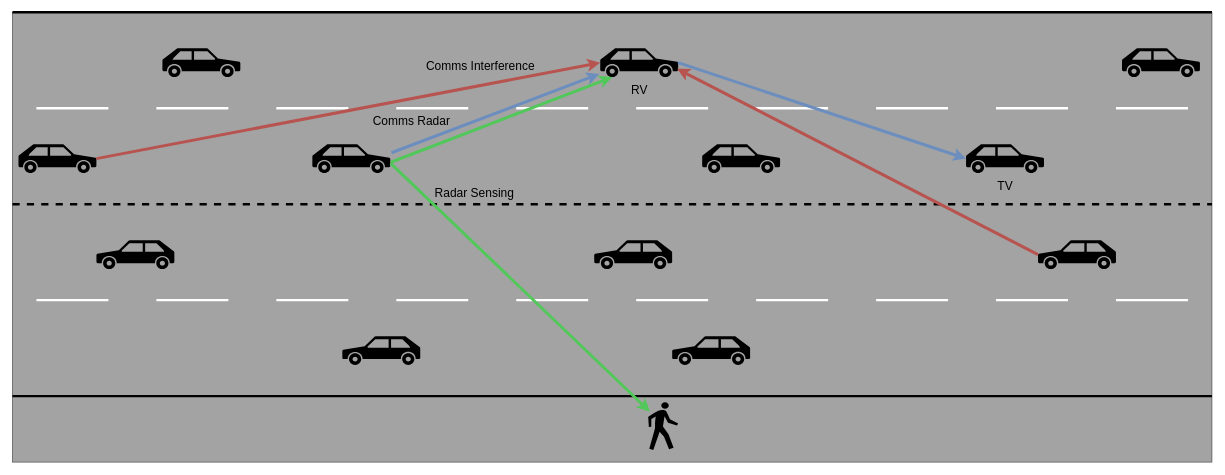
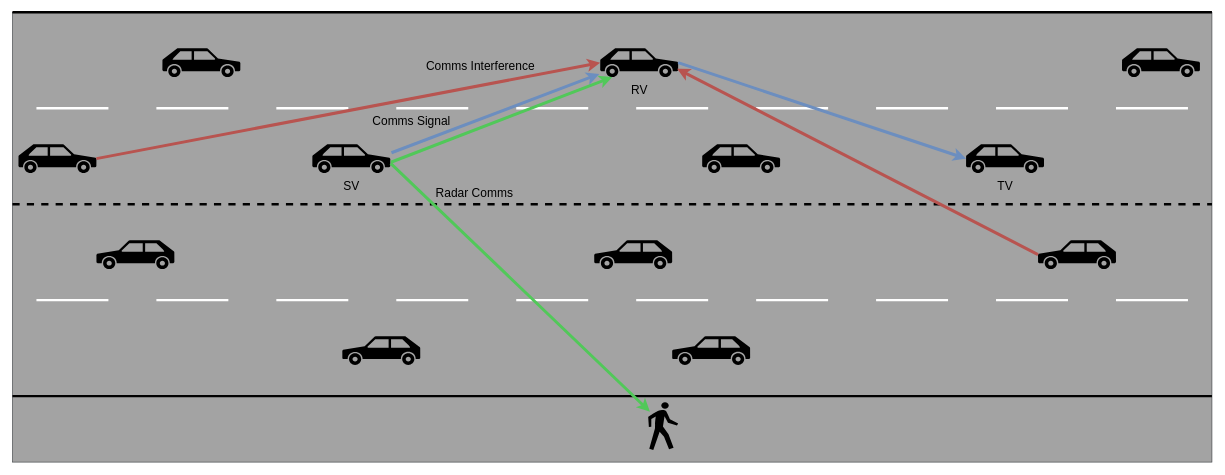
node "Comms Radar": label "Comms Radar" -> "Comms Signal"
node "SV": added
node "Radar Sensing": label "Radar Sensing" -> "Radar Comms"
